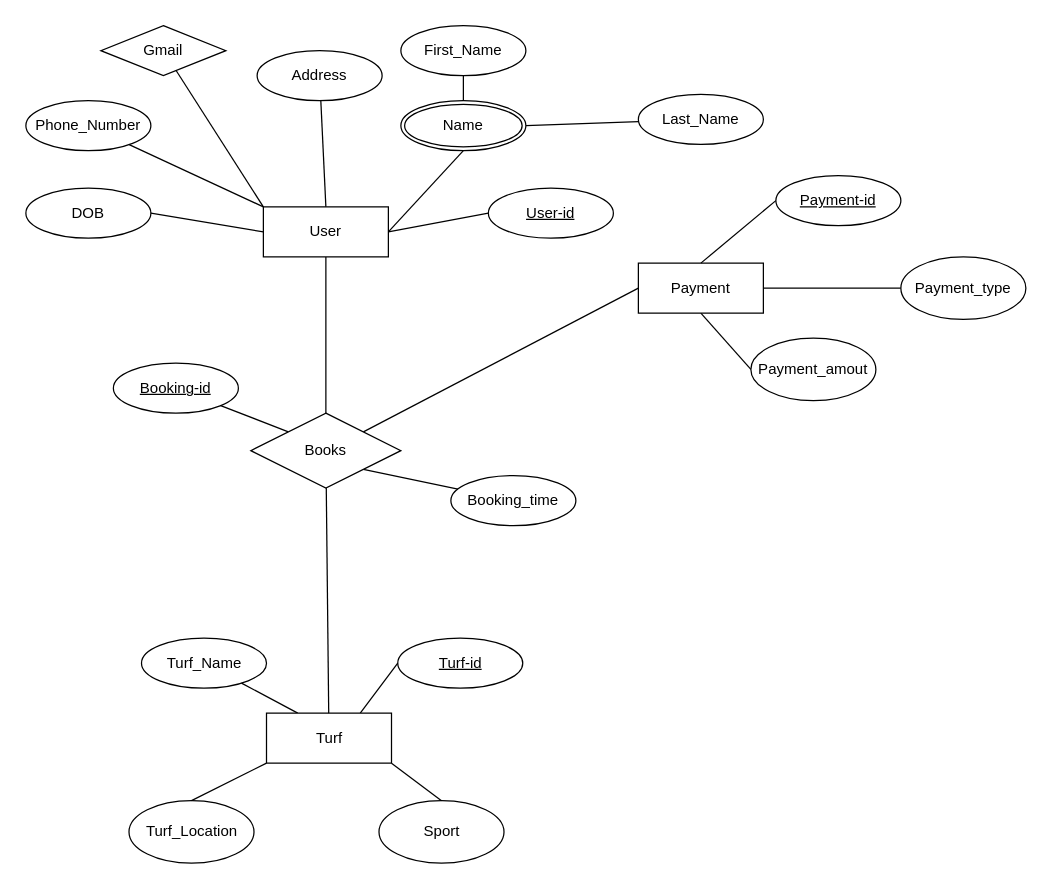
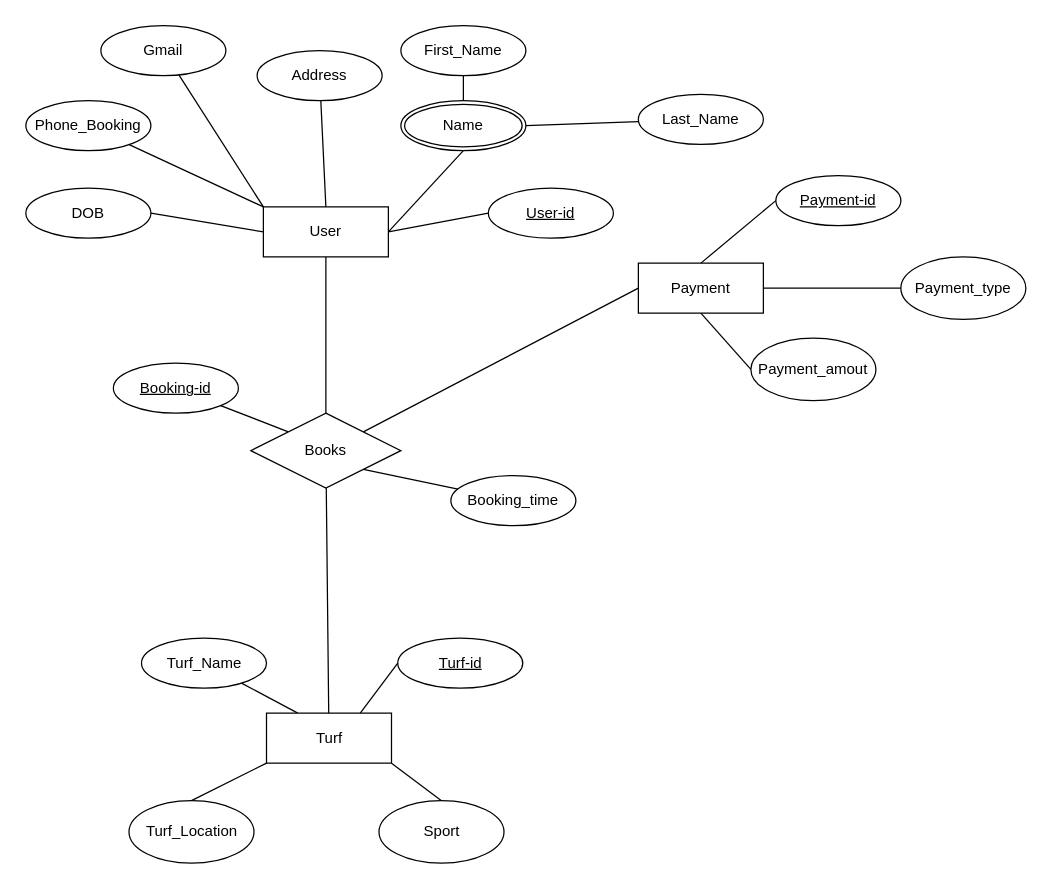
node "Gmail": shape diamond -> ellipse
node "Phone_Number": label "Phone_Number" -> "Phone_Booking"
